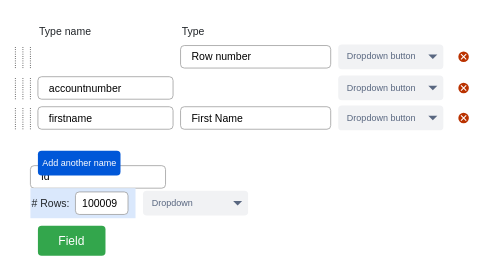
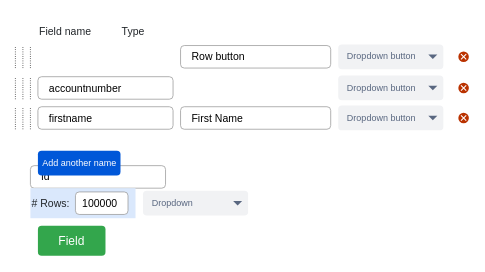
node "Type": moved (203, 30) -> (143, 30)
node "Type name": label "Type name" -> "Field name"
node "Row number": label "Row number" -> "Row button"
node "100009": label "100009" -> "100000"
